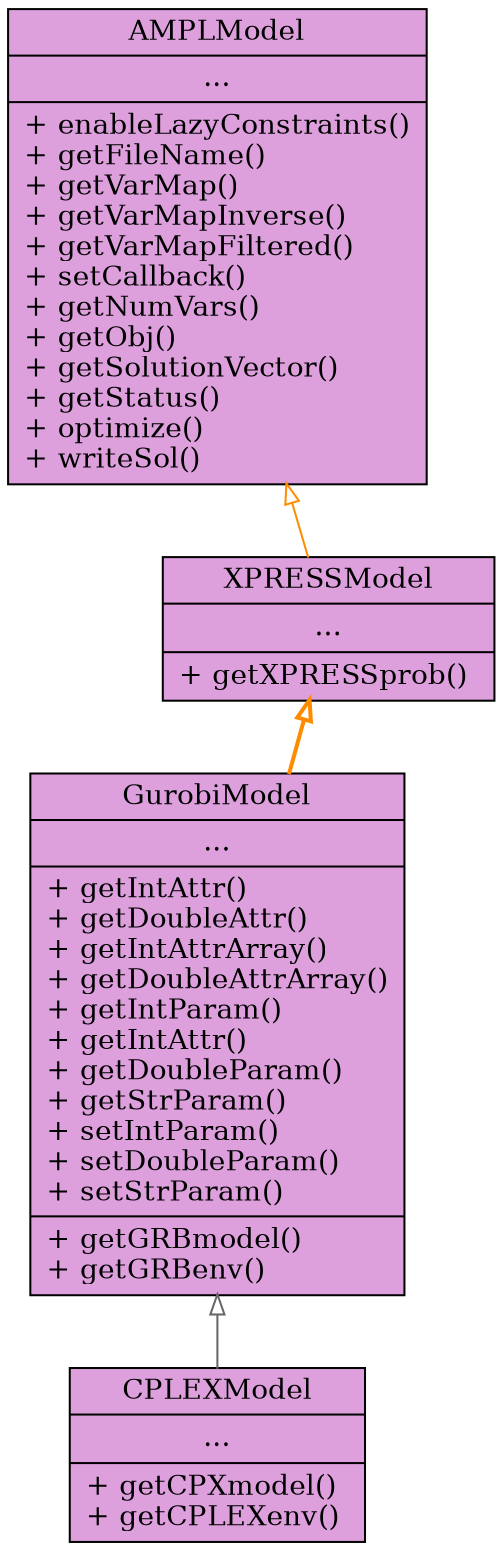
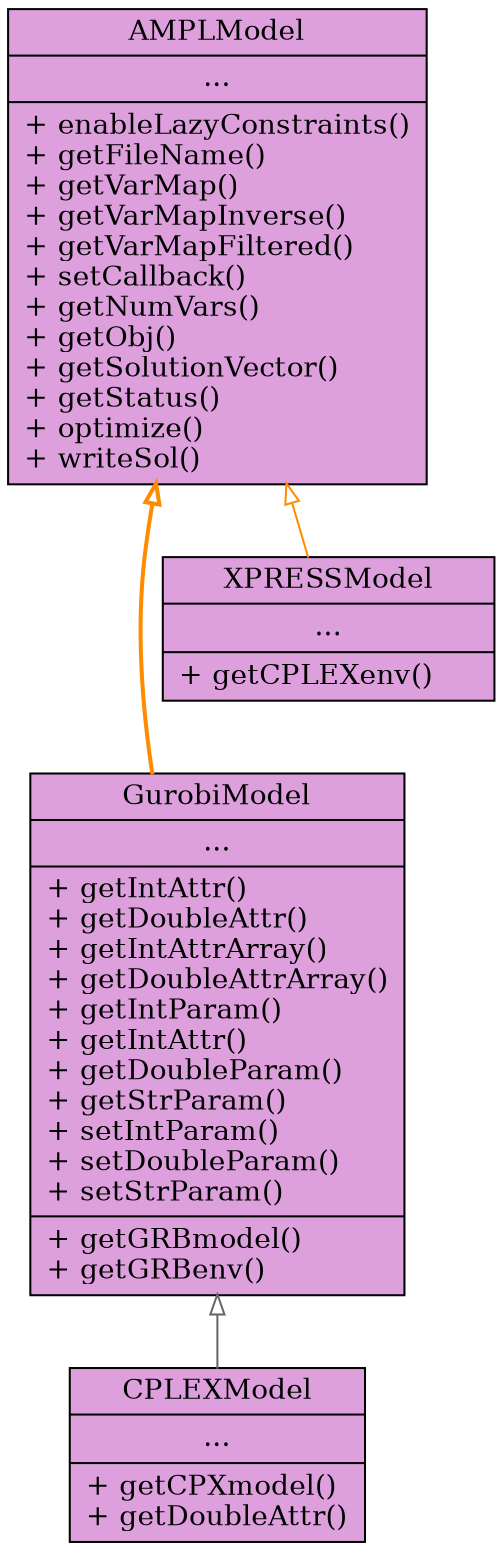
node "XPRESSModel": text "+ getXPRESSprob()" -> "+ getCPLEXenv()"
edge "GurobiModel" -> "XPRESSModel": now "GurobiModel" -> "AMPLModel"
node "CPLEXModel": text "+ getCPLEXenv()" -> "+ getDoubleAttr()"
